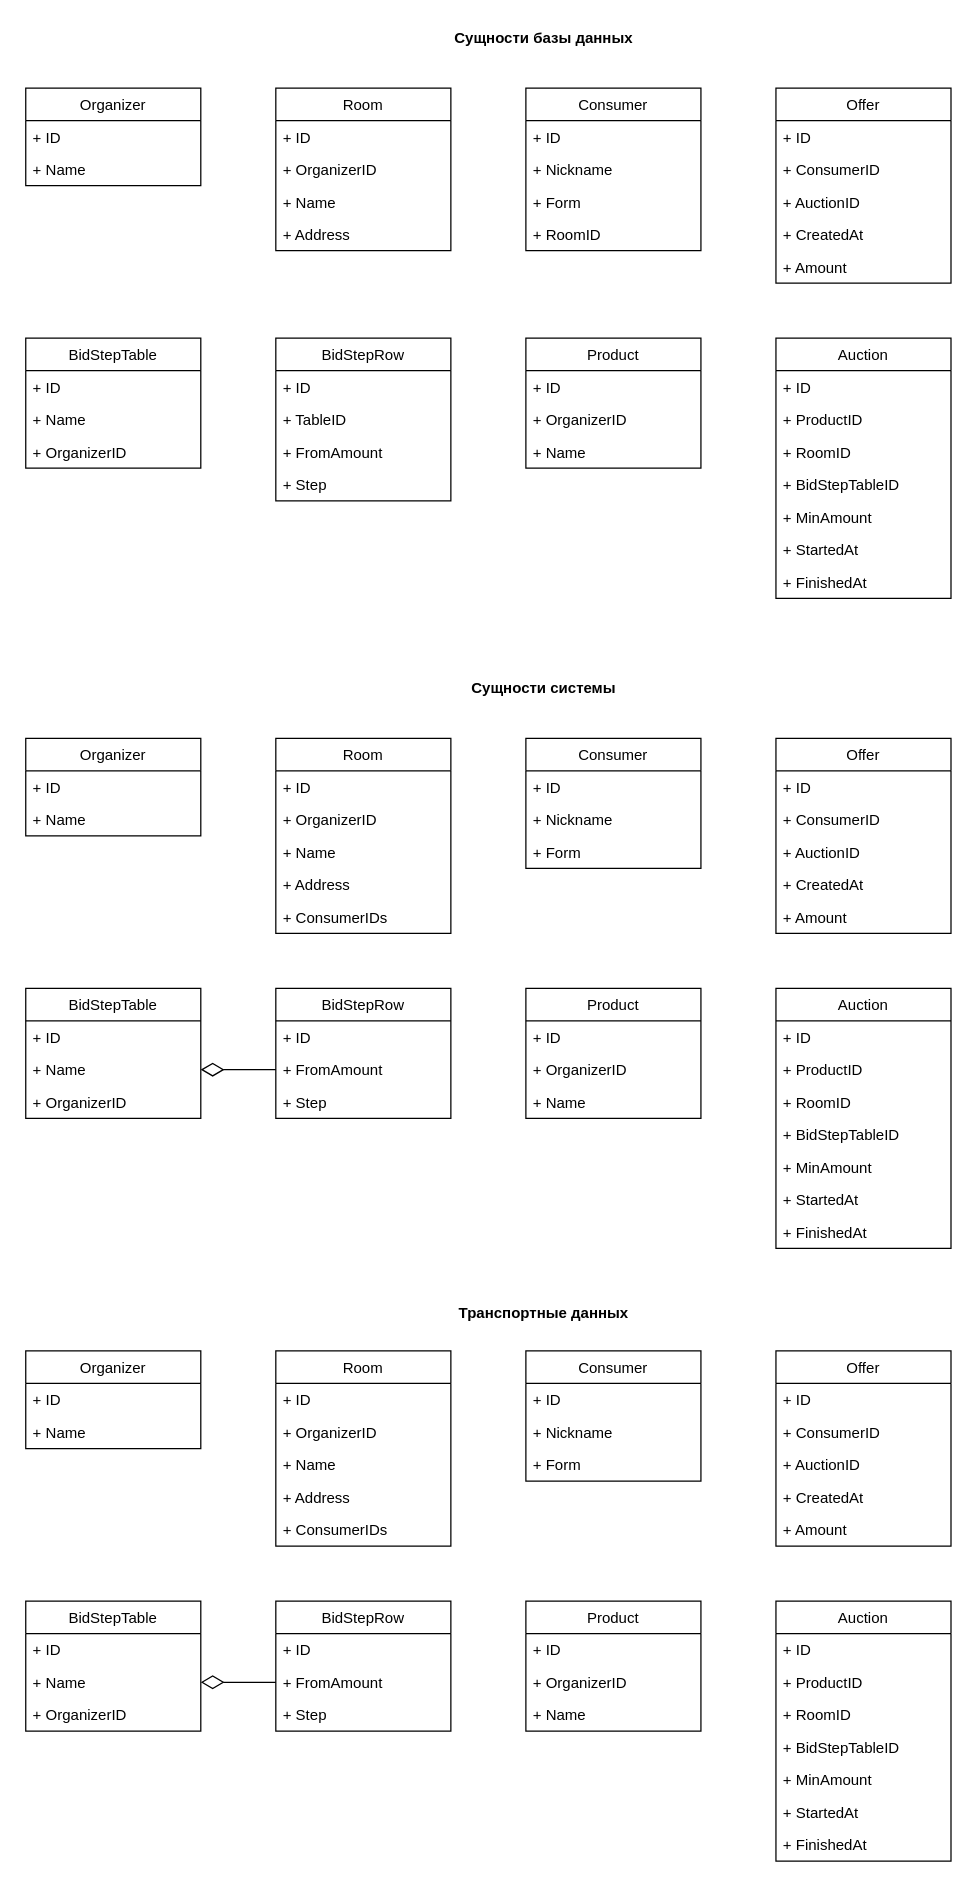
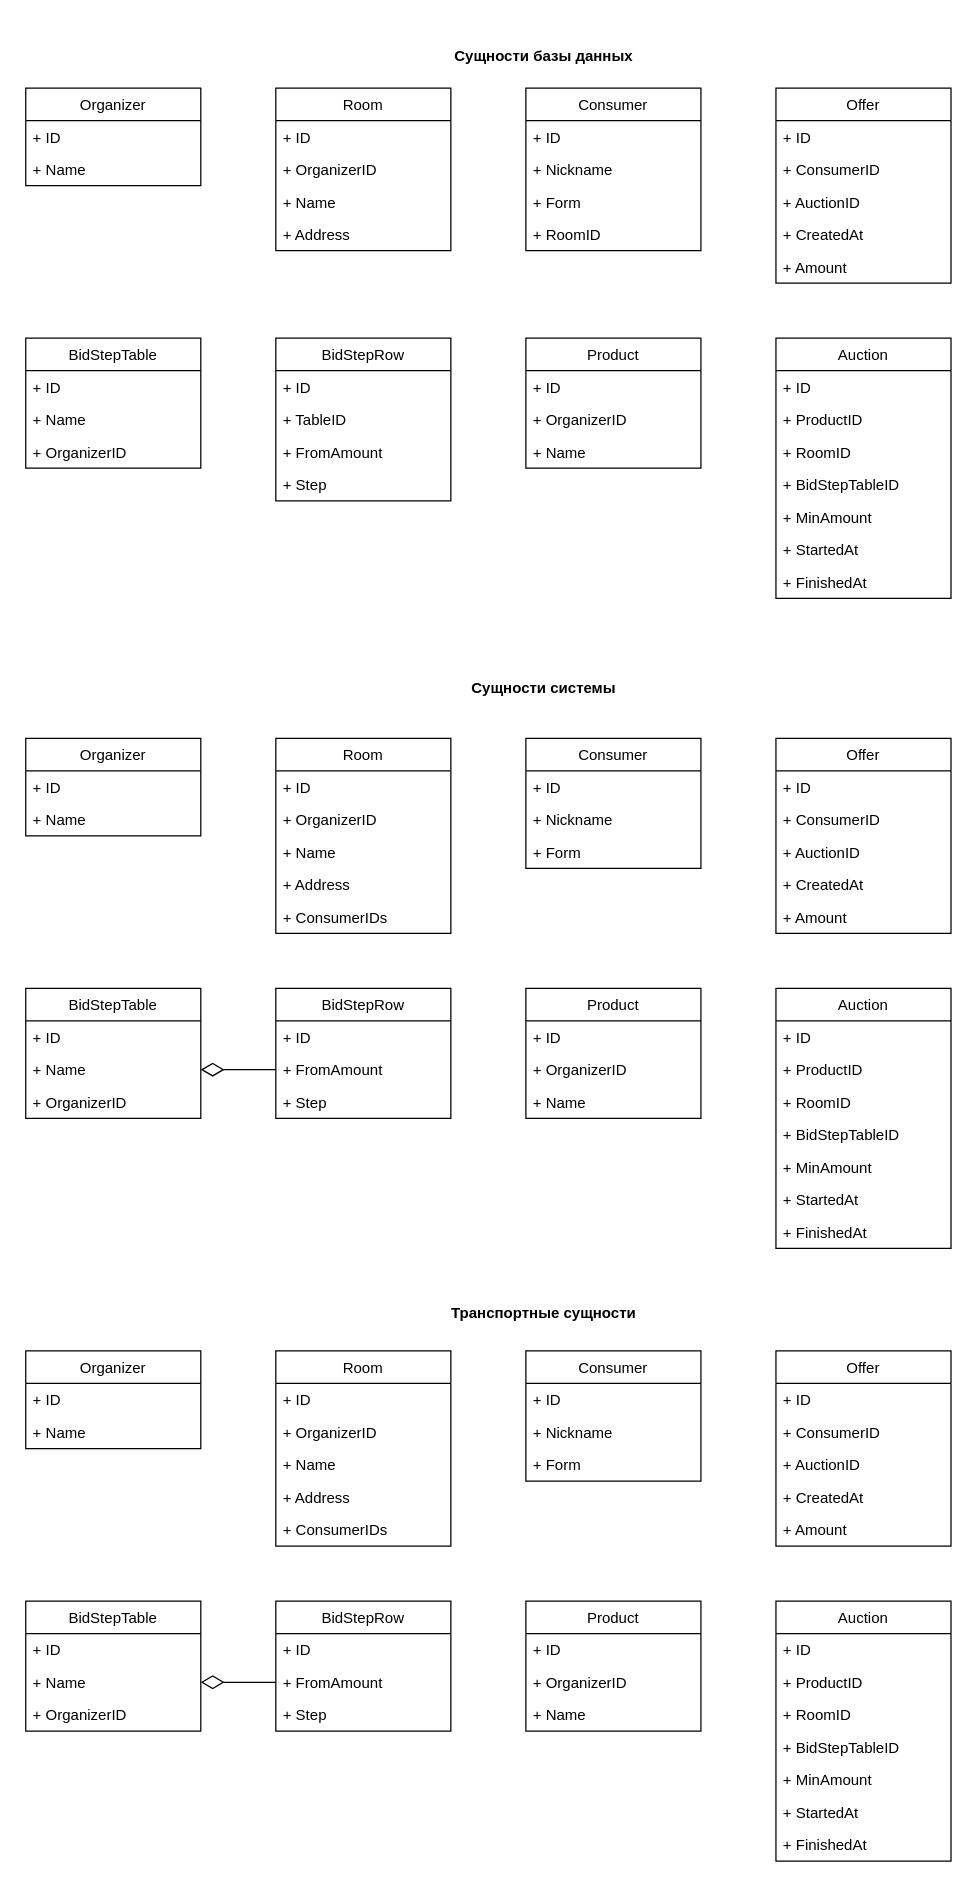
node "Cущности базы данных": moved (543, 38) -> (543, 57)
node "Транспортные данных": label "Транспортные данных" -> "Транспортные сущности"
